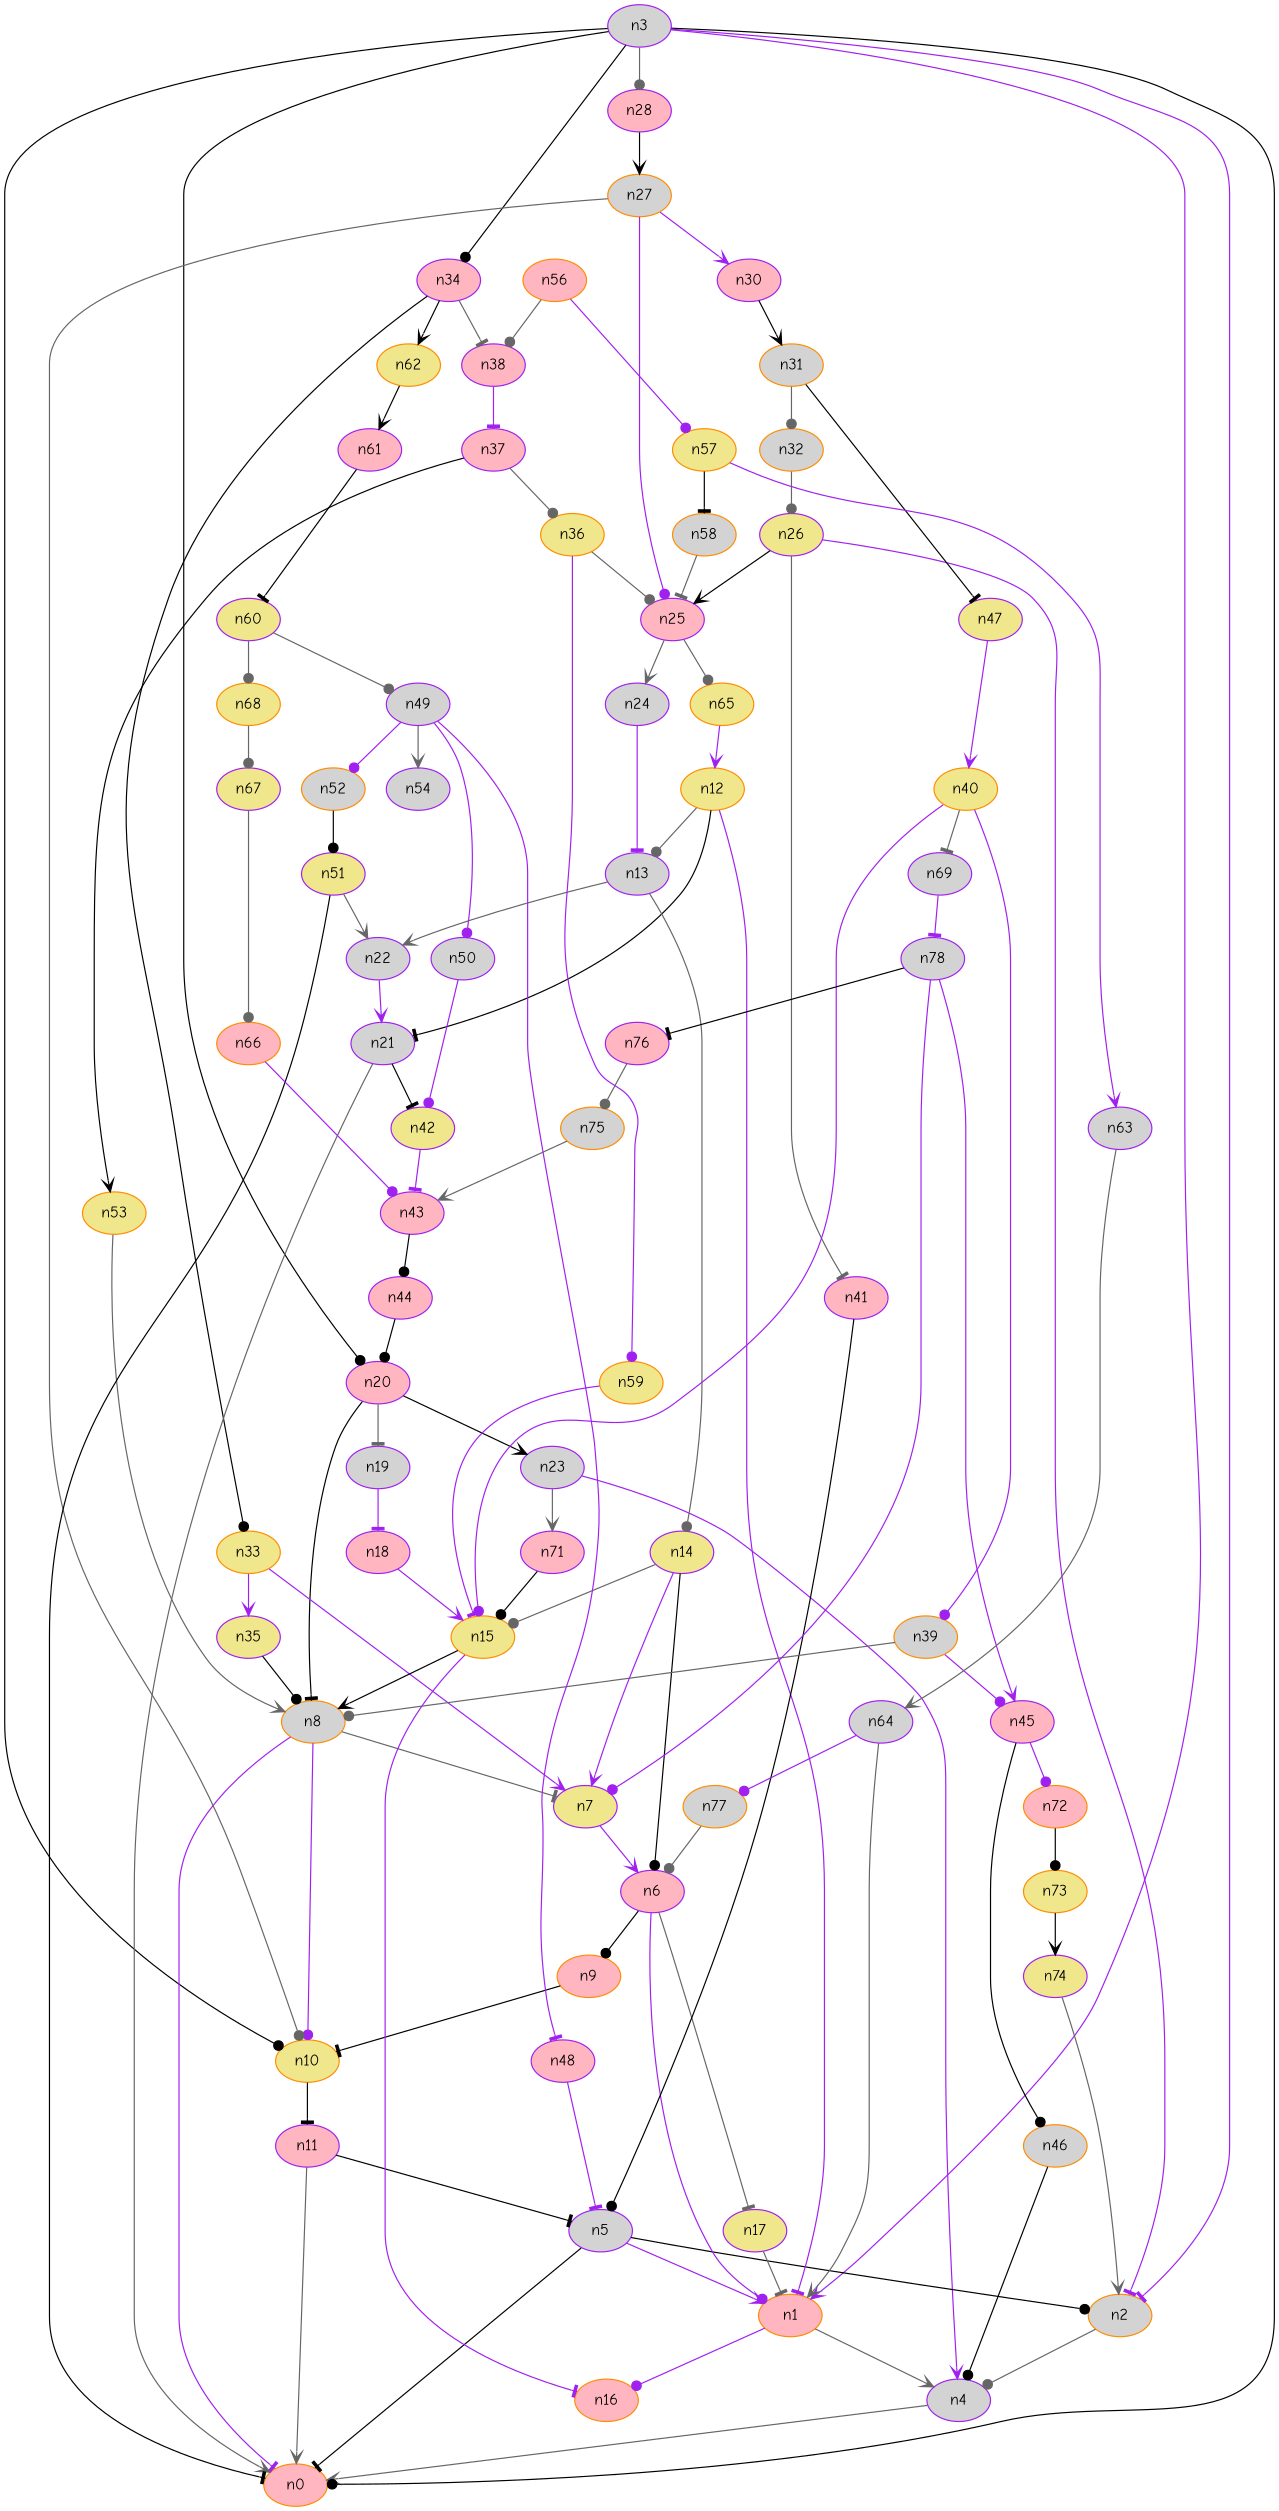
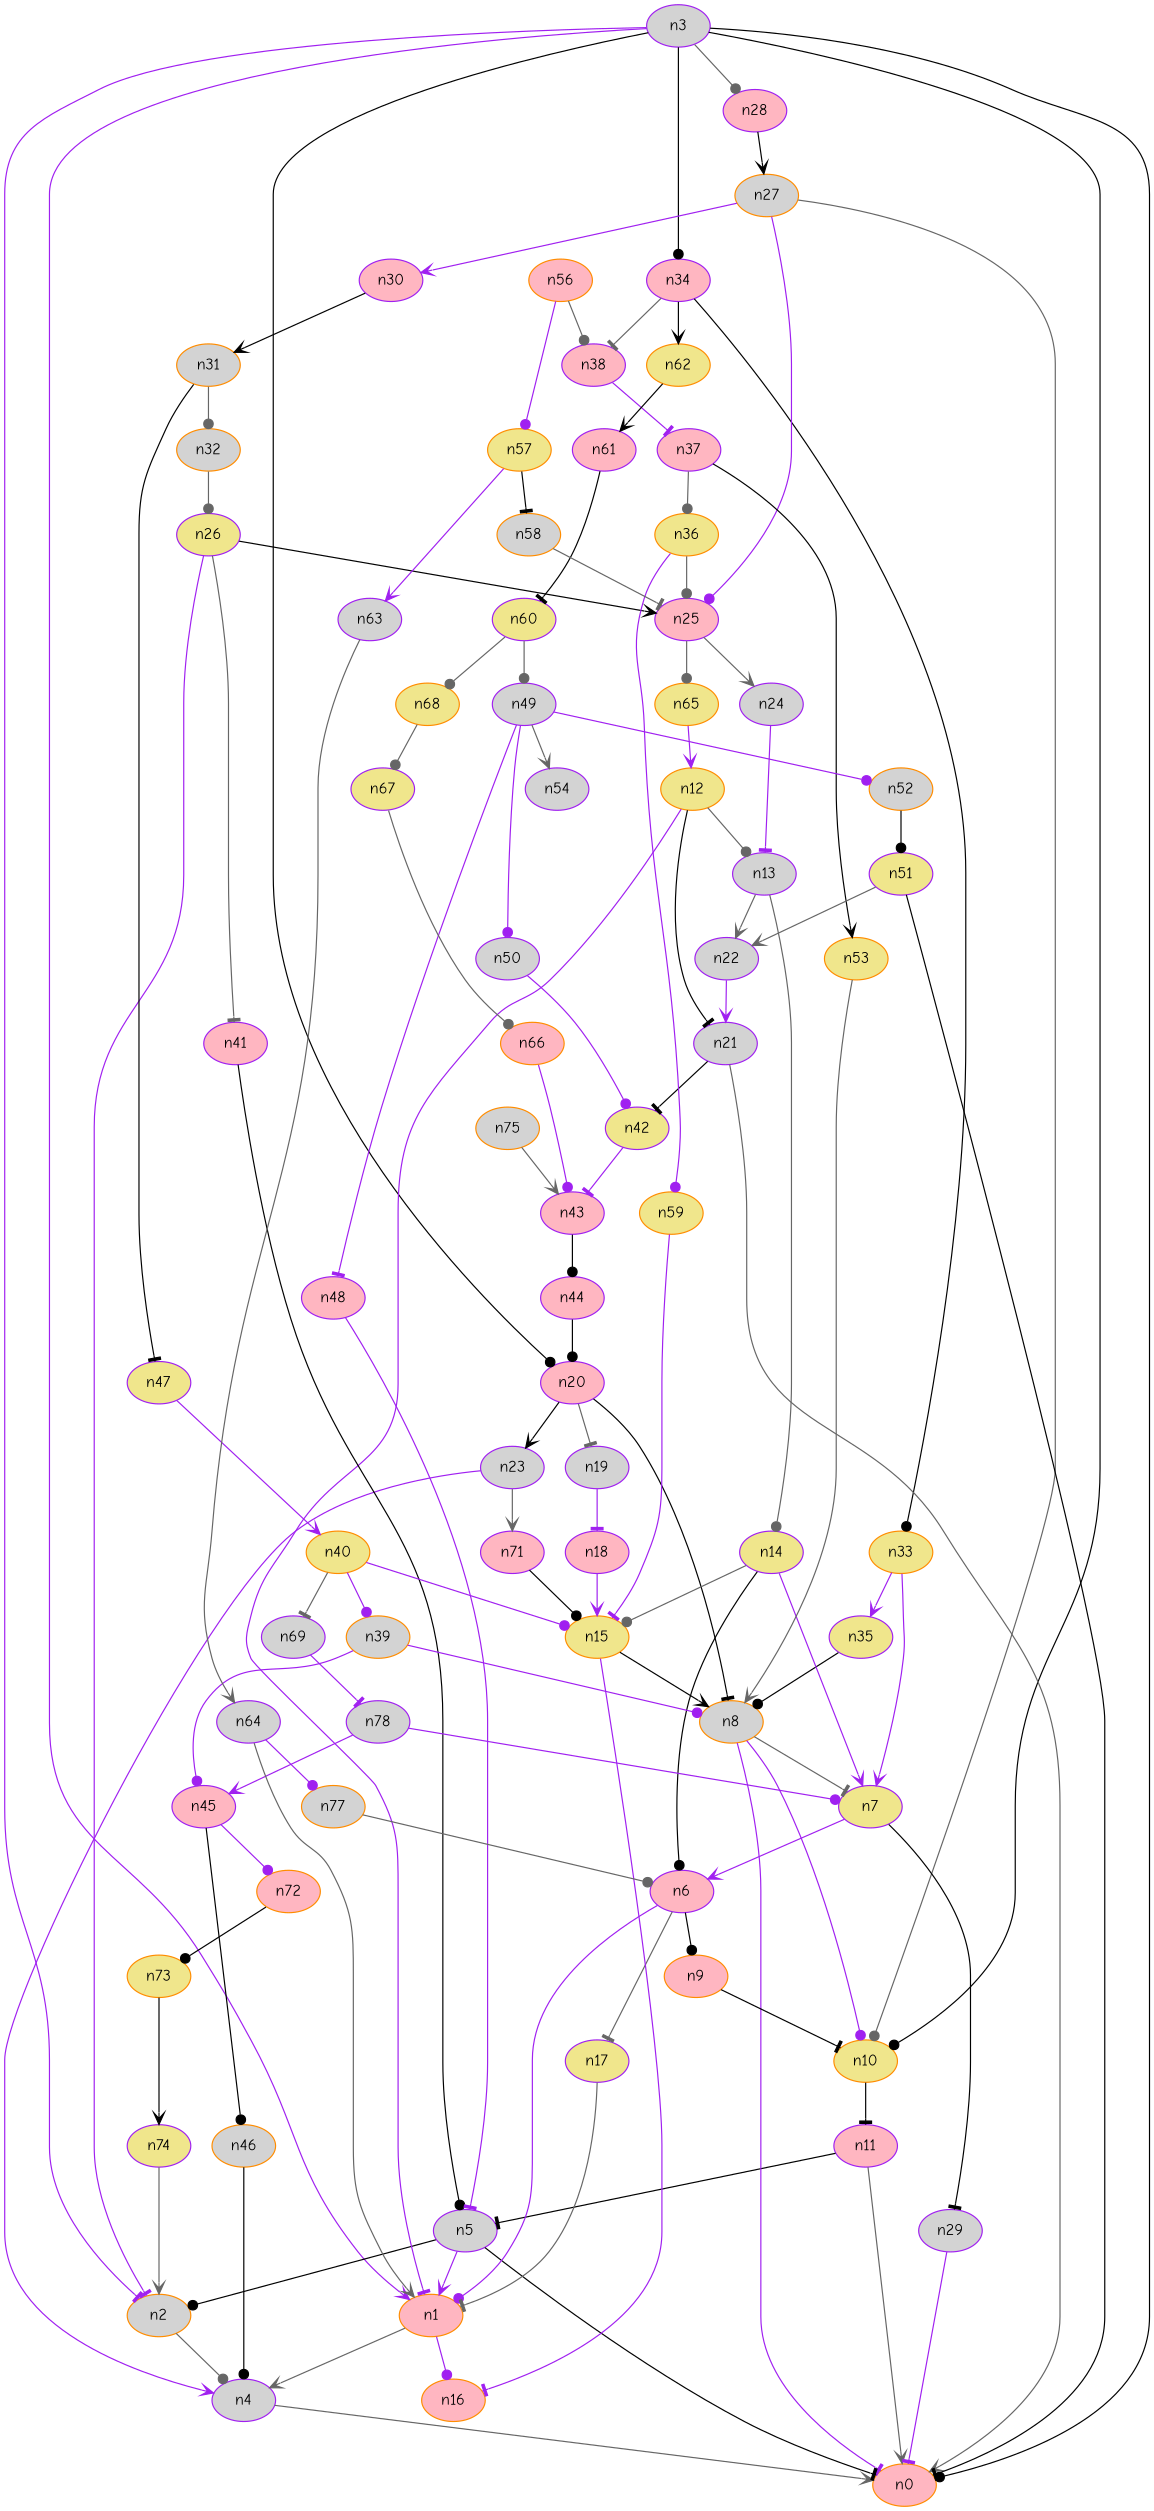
node "n76": removed
edge "n39" -> "n8": color gray40 -> purple
node "n29": added
